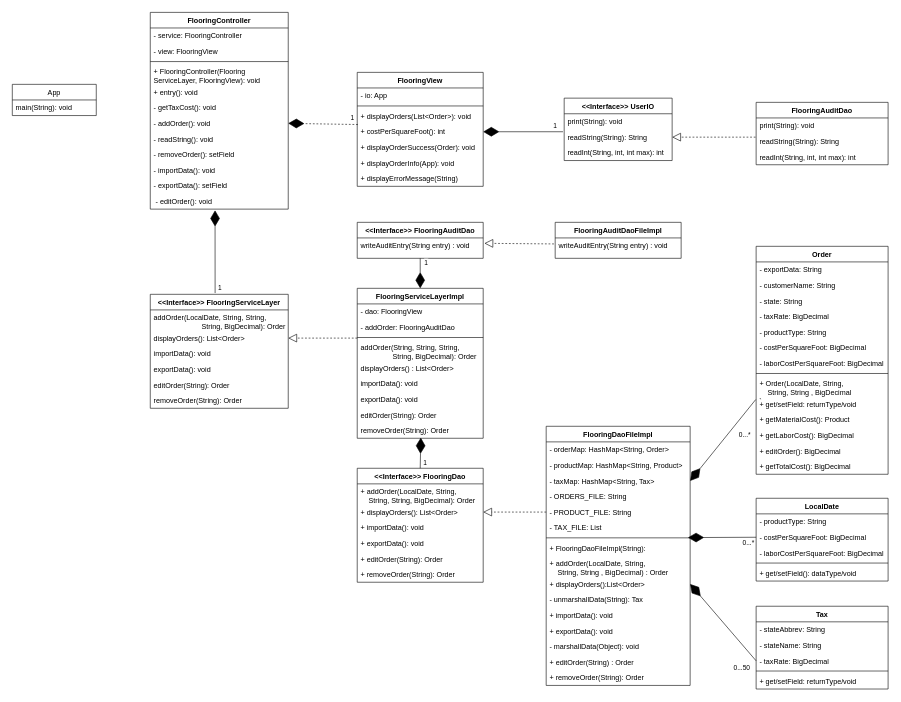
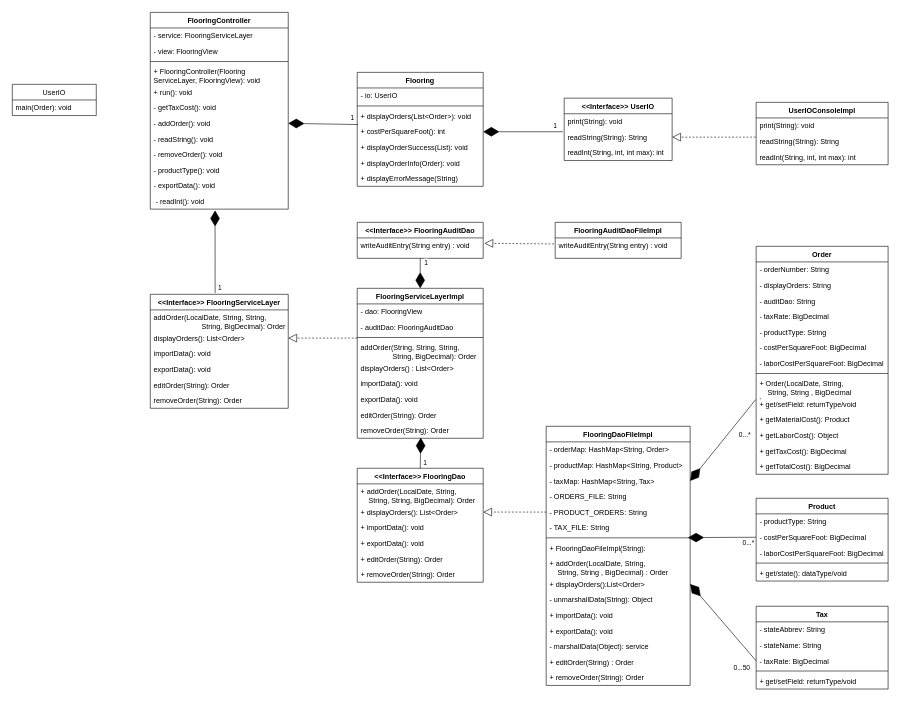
node "- service: FlooringController": label "- service: FlooringController" -> "- service: FlooringServiceLayer"
node "FlooringView": label "FlooringView" -> "Flooring"
node "App": label "App" -> "UserIO"
node "+ entry(): void": label "+ entry(): void" -> "+ run(): void"
node "- io: App": label "- io: App" -> "- io: UserIO"
node "main(String): void": label "main(String): void" -> "main(Order): void"
node "FlooringAuditDao": label "FlooringAuditDao" -> "UserIOConsoleImpl"
edge "+ costPerSquareFoot(): int" -> "- addOrder(): void": style dashed -> solid
node "+ displayOrderSuccess(Order): void": label "+ displayOrderSuccess(Order): void" -> "+ displayOrderSuccess(List): void"
node "- removeOrder(): setField": label "- removeOrder(): setField" -> "- removeOrder(): void"
node "+ displayOrderInfo(App): void": label "+ displayOrderInfo(App): void" -> "+ displayOrderInfo(Order): void"
node "- importData(): void": label "- importData(): void" -> "- productType(): void"
node "- exportData(): setField": label "- exportData(): setField" -> "- exportData(): void"
node "- editOrder(): void": label "- editOrder(): void" -> "- readInt(): void"
node "- exportData: String": label "- exportData: String" -> "- orderNumber: String"
node "- customerName: String": label "- customerName: String" -> "- displayOrders: String"
node "- state: String": label "- state: String" -> "- auditDao: String"
node "- addOrder: FlooringAuditDao": label "- addOrder: FlooringAuditDao" -> "- auditDao: FlooringAuditDao"
node "+ getLaborCost(): BigDecimal": label "+ getLaborCost(): BigDecimal" -> "+ getLaborCost(): Object"
node "+ editOrder(): BigDecimal": label "+ editOrder(): BigDecimal" -> "+ getTaxCost(): BigDecimal"
node "LocalDate": label "LocalDate" -> "Product"
node "- PRODUCT_FILE: String": label "- PRODUCT_FILE: String" -> "- PRODUCT_ORDERS: String"
node "- TAX_FILE: List": label "- TAX_FILE: List" -> "- TAX_FILE: String"
node "+ get/setField(): dataType/void": label "+ get/setField(): dataType/void" -> "+ get/state(): dataType/void"
node "- unmarshallData(String): Tax": label "- unmarshallData(String): Tax" -> "- unmarshallData(String): Object"
node "- marshallData(Object): void": label "- marshallData(Object): void" -> "- marshallData(Object): service"
